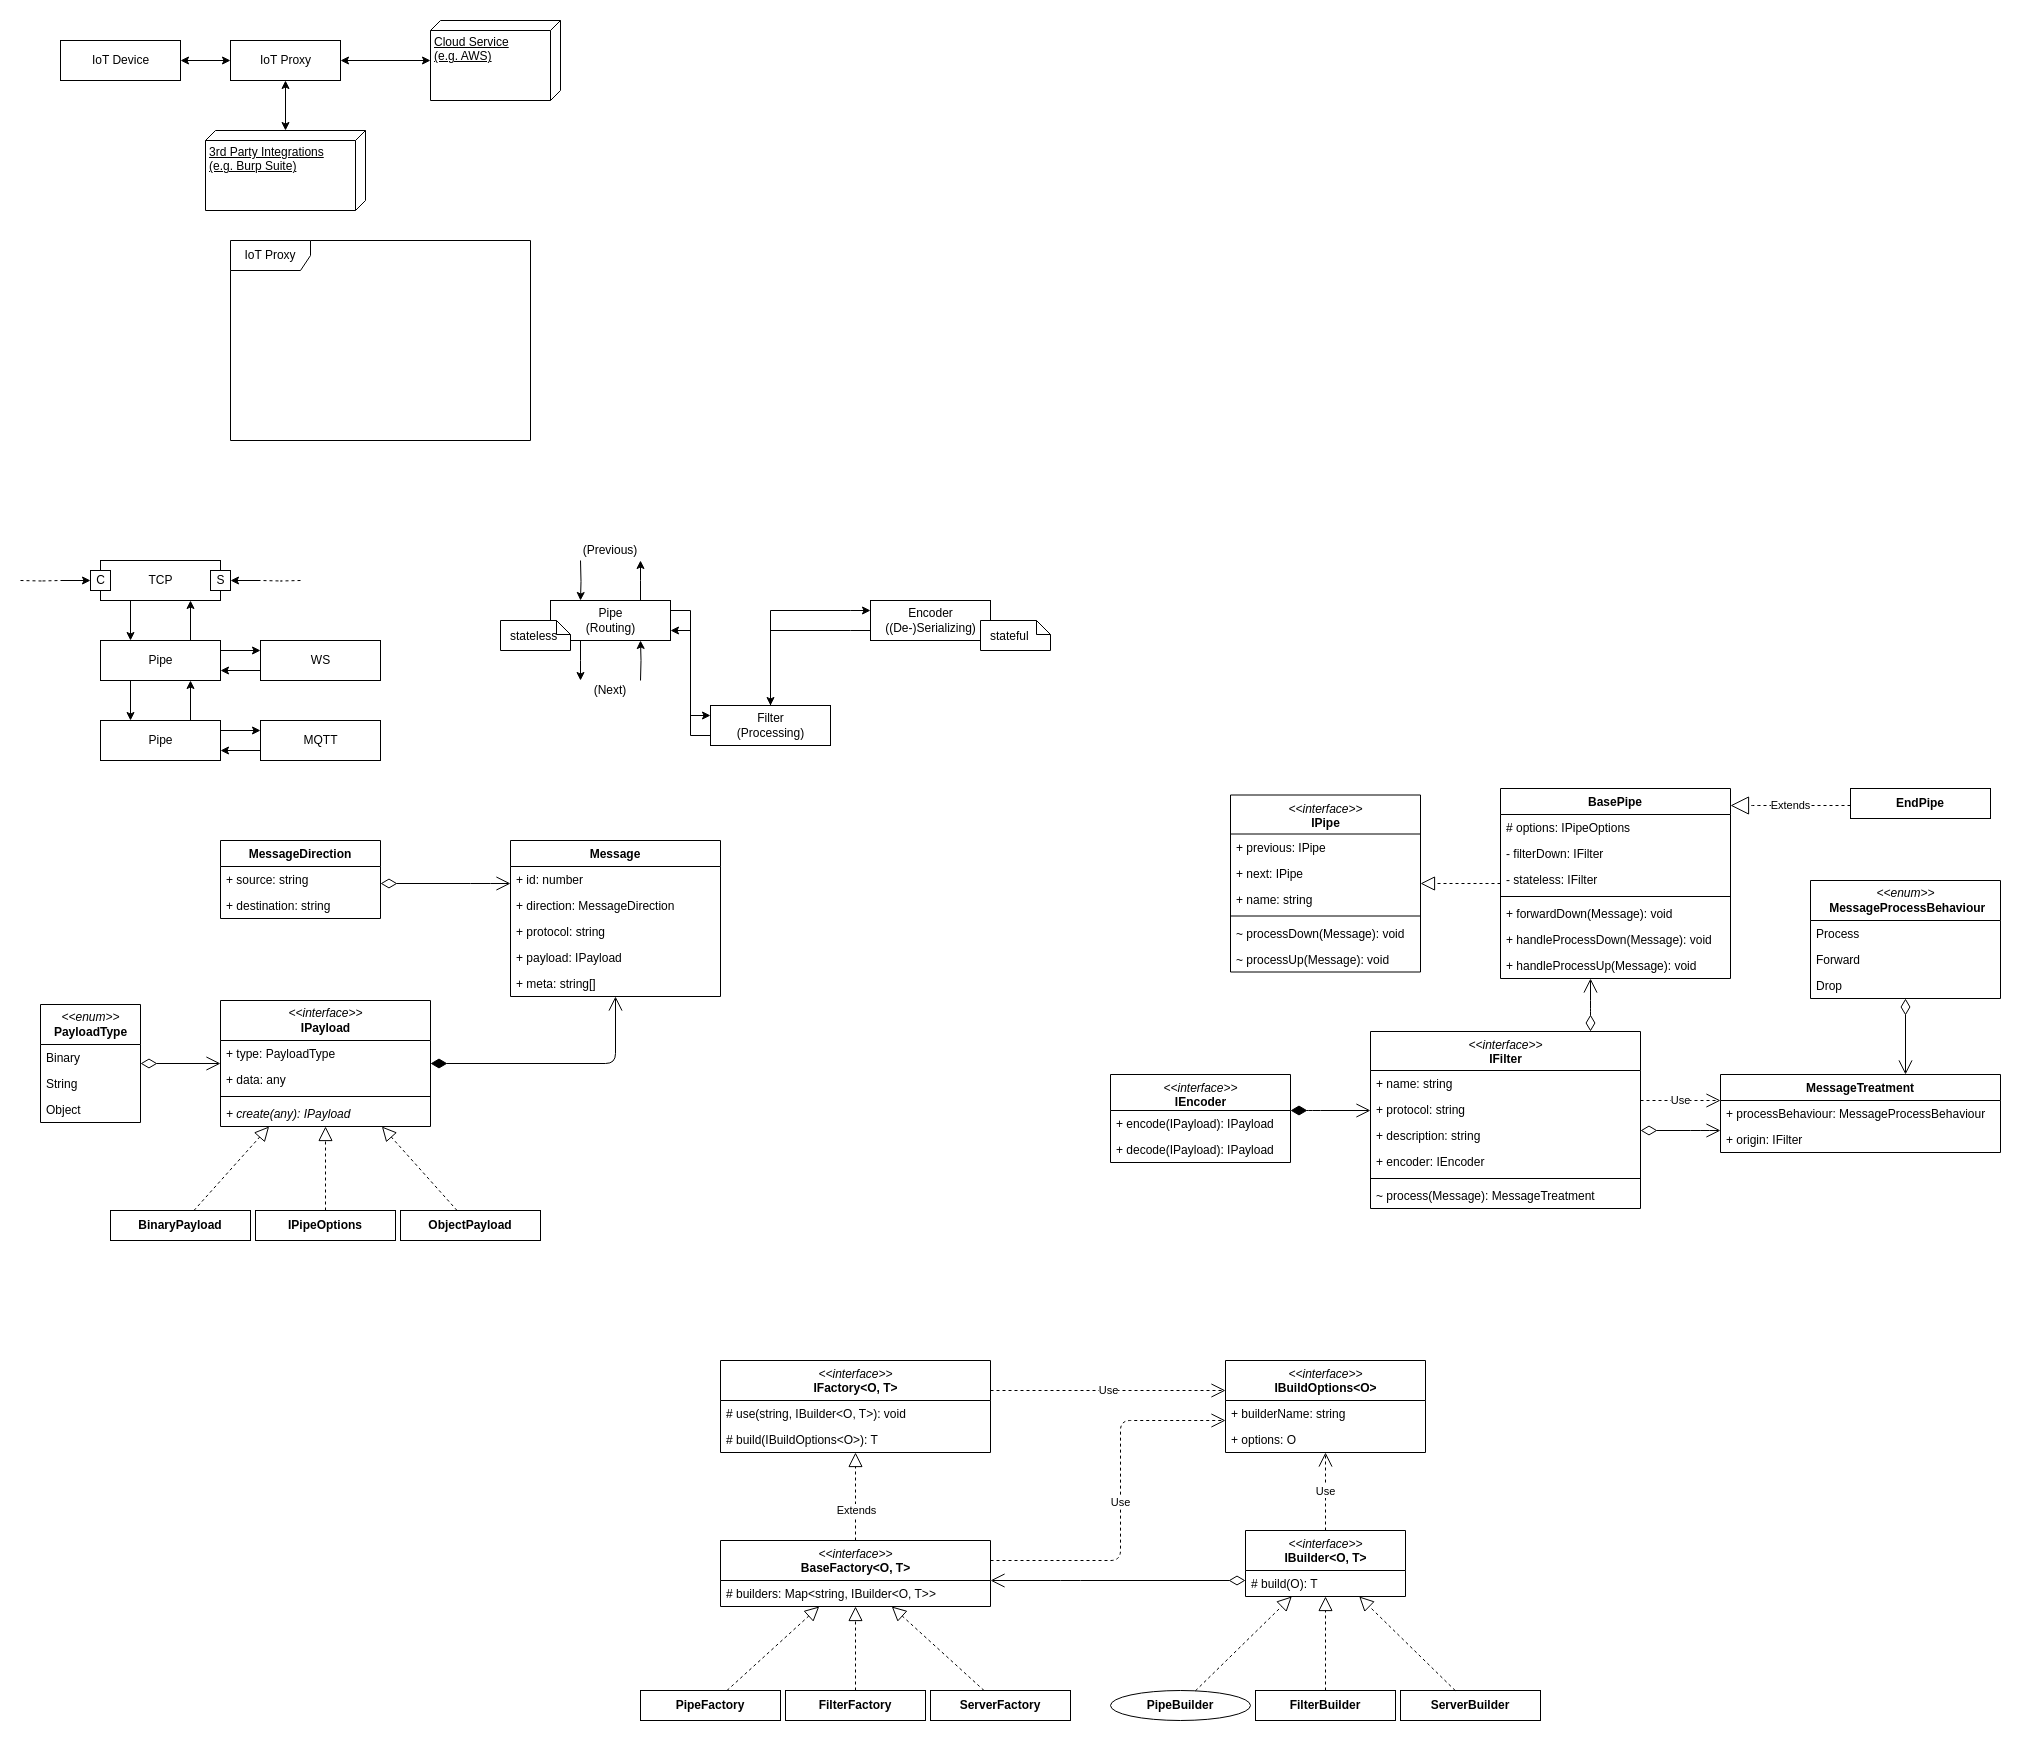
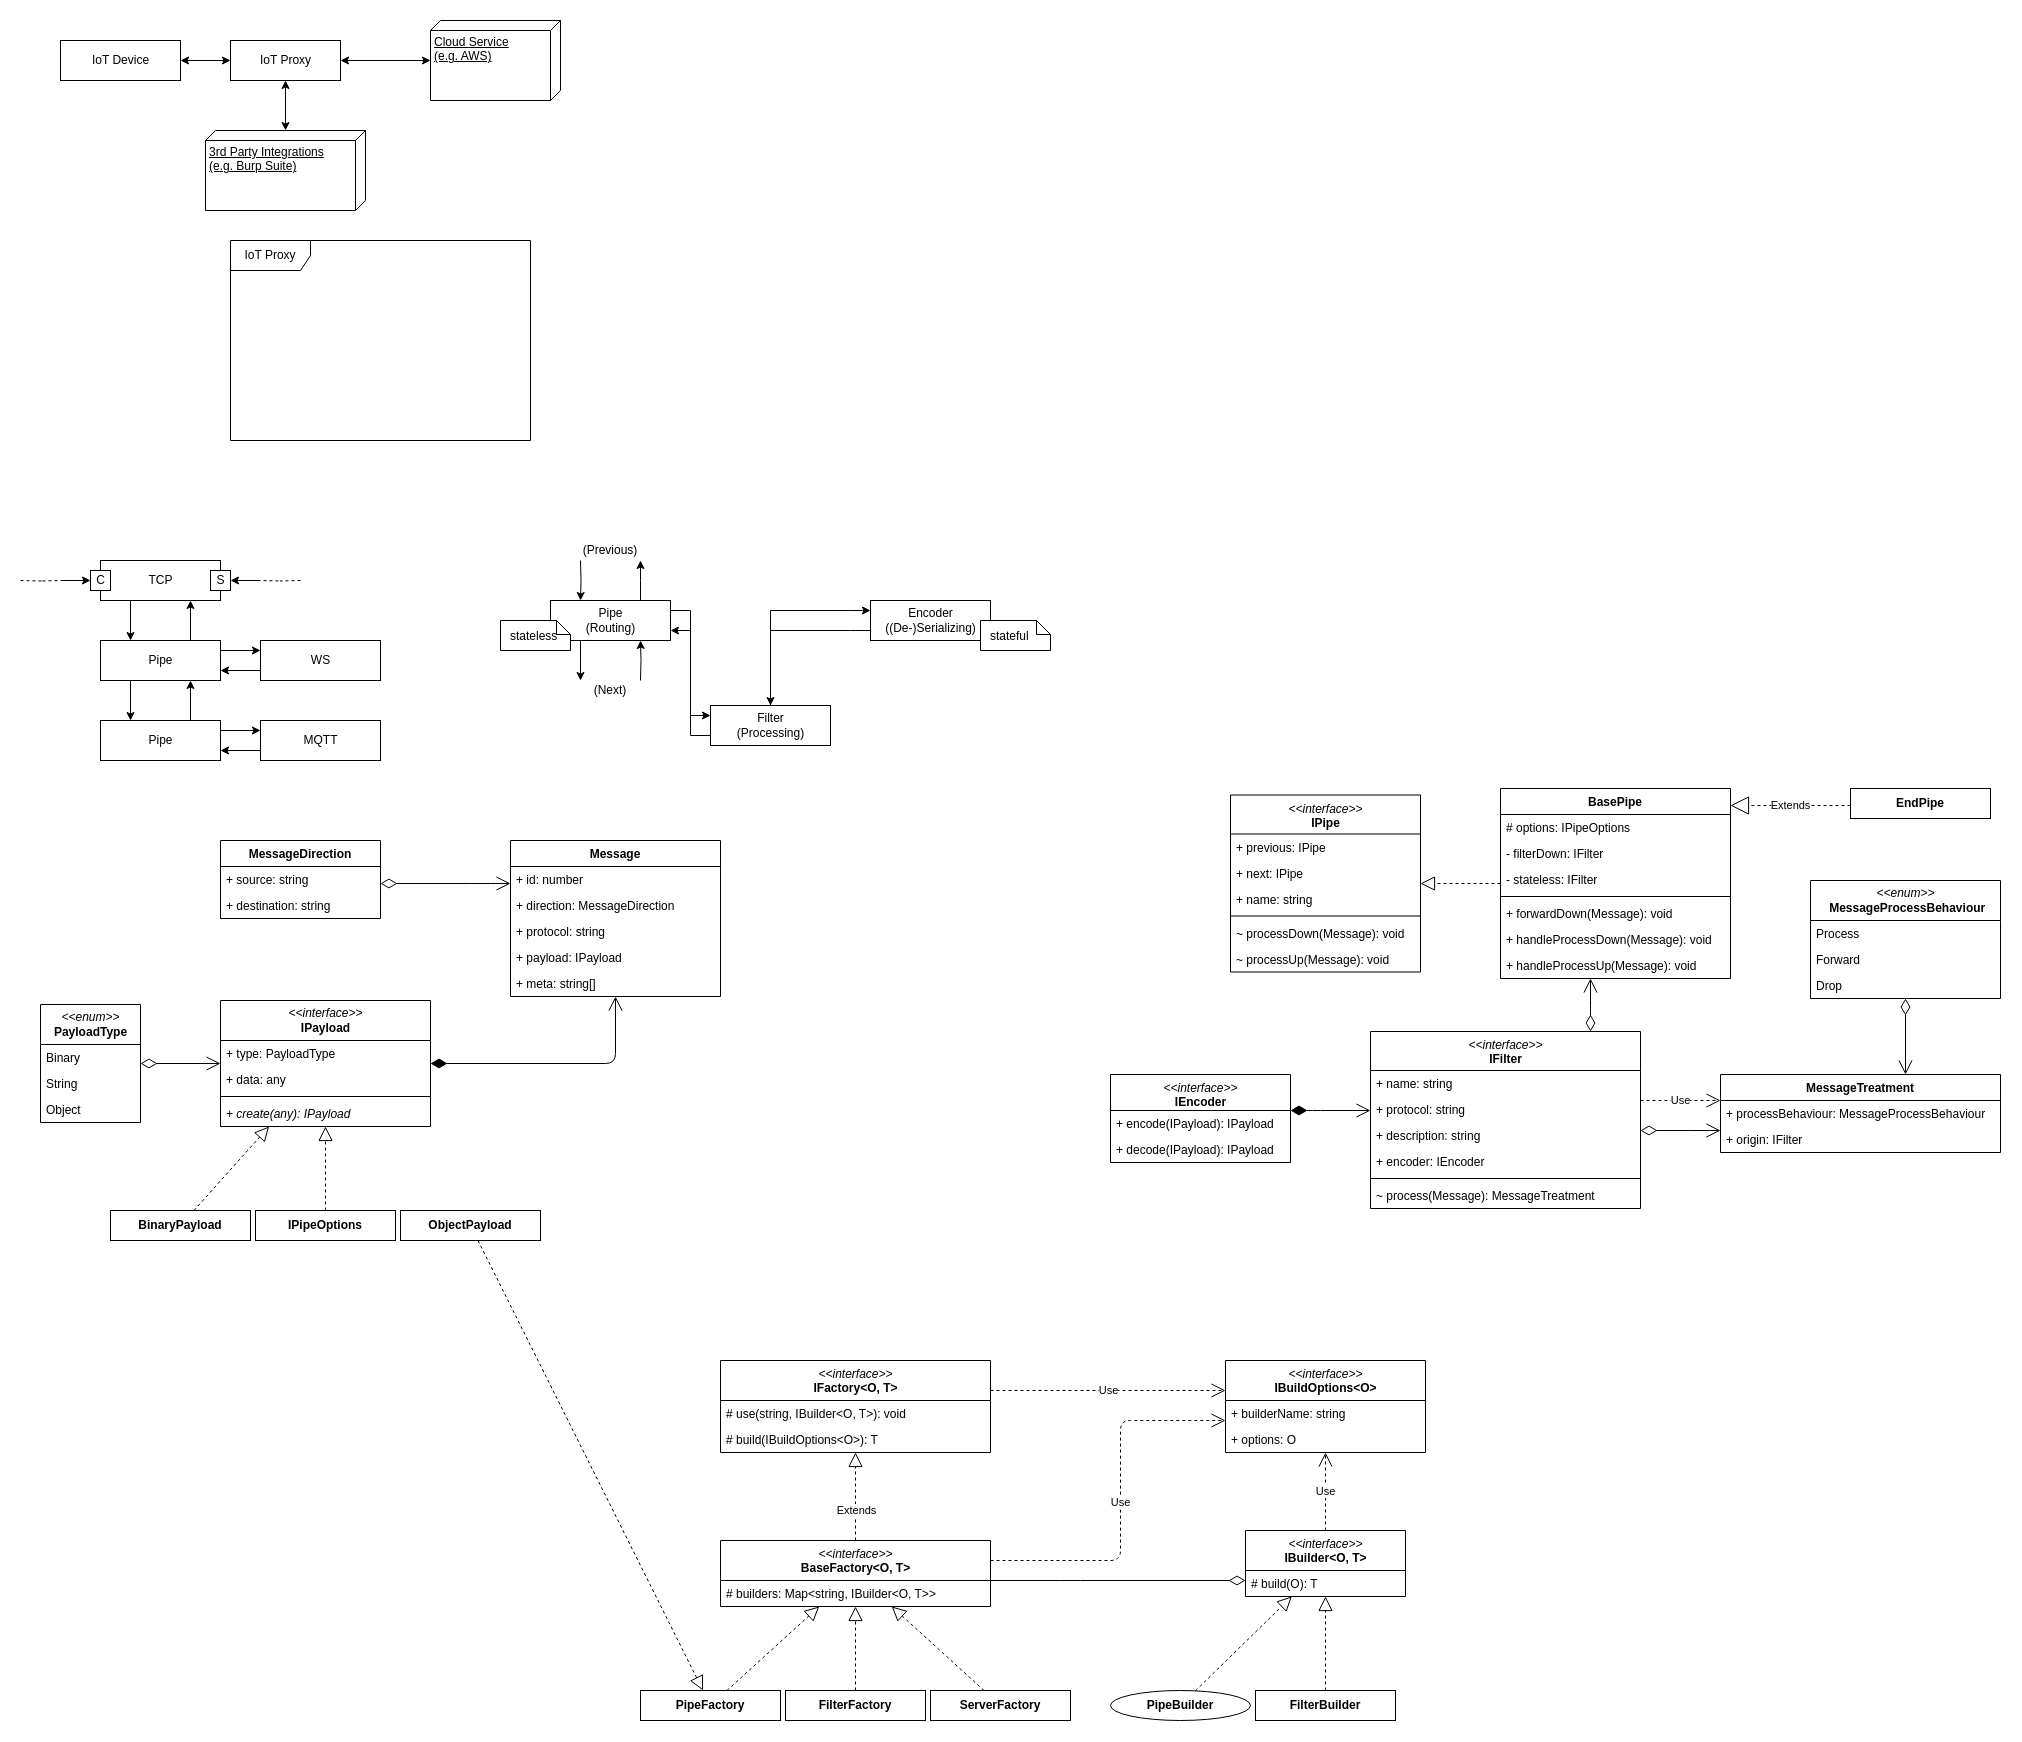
edge "ObjectPayload" -> "<<interface>> IPayload": now "ObjectPayload" -> "PipeFactory"
edge "<<interface>> IBuilder<O, T>" -- "<<interface>> BaseFactory<O, T>": arrowhead open -> none
edge "ServerBuilder" -> "<<interface>> IBuilder<O, T>": removed
node "ServerBuilder": removed
